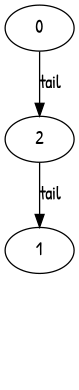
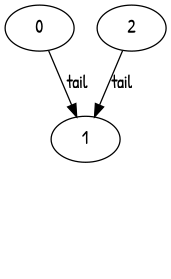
edge "0" -> "2": now "0" -> "1"
